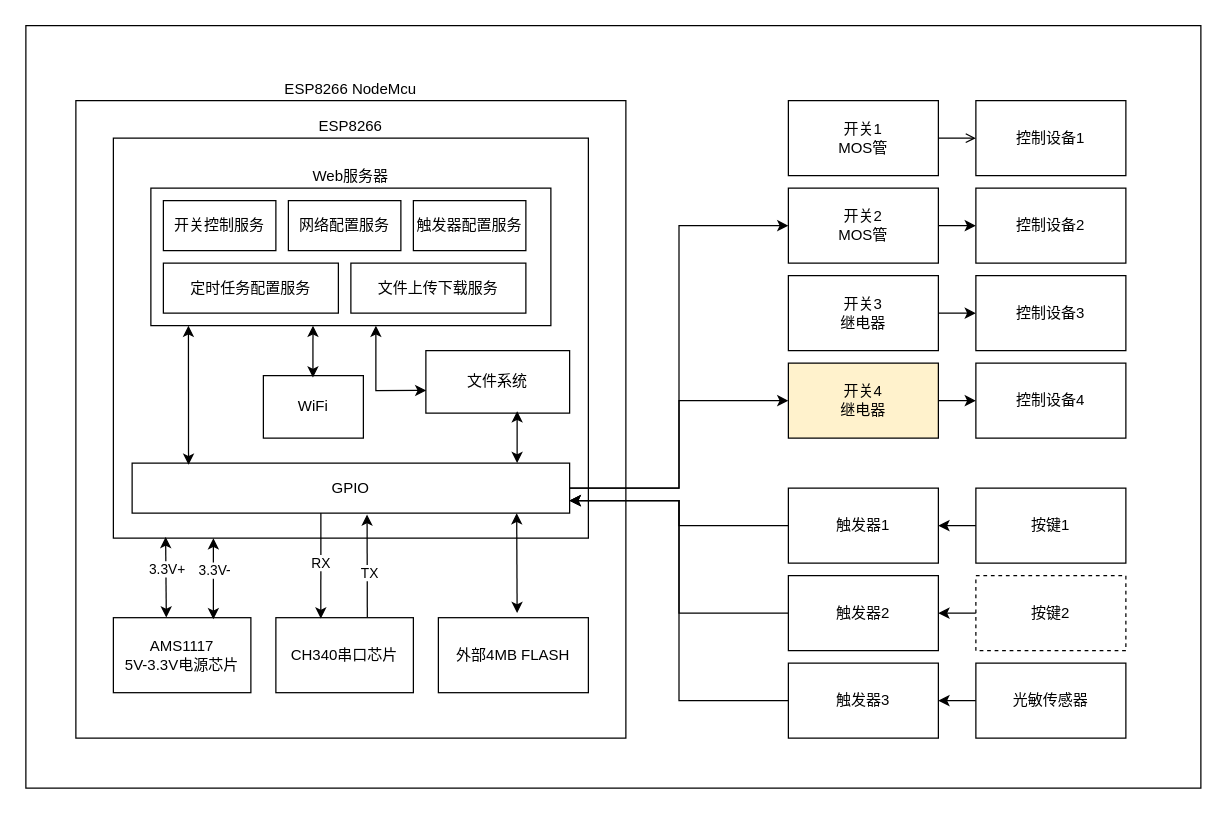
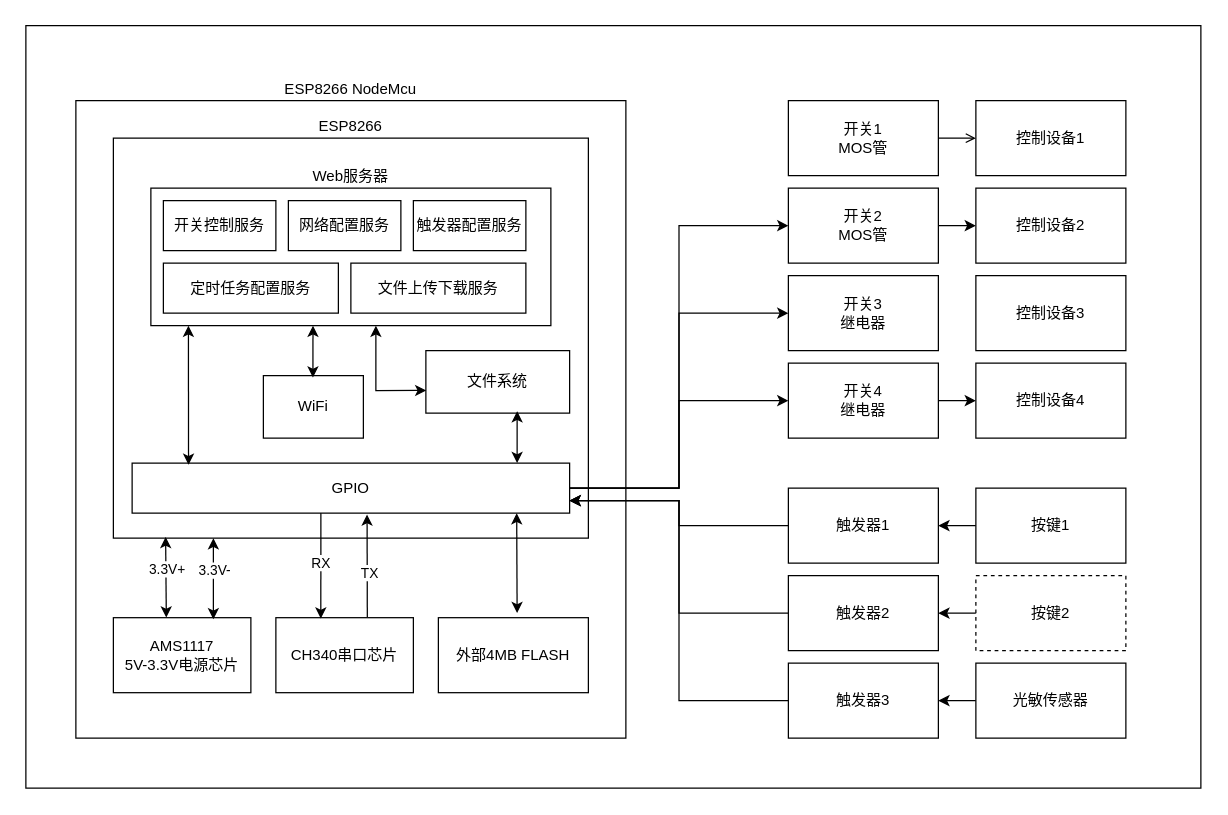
edge "GPIO" -> "开关3 继电器": added
edge "开关3 继电器" -> "控制设备3": removed
node "开关4 继电器": fillcolor #fff2cc -> #ffffff
